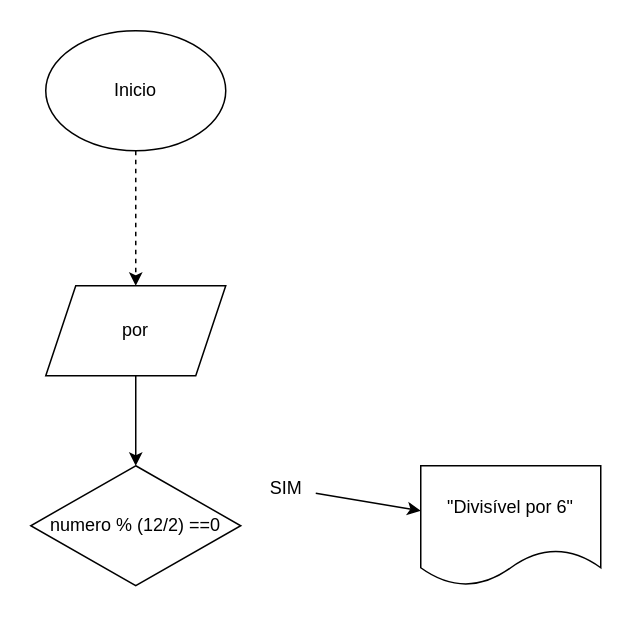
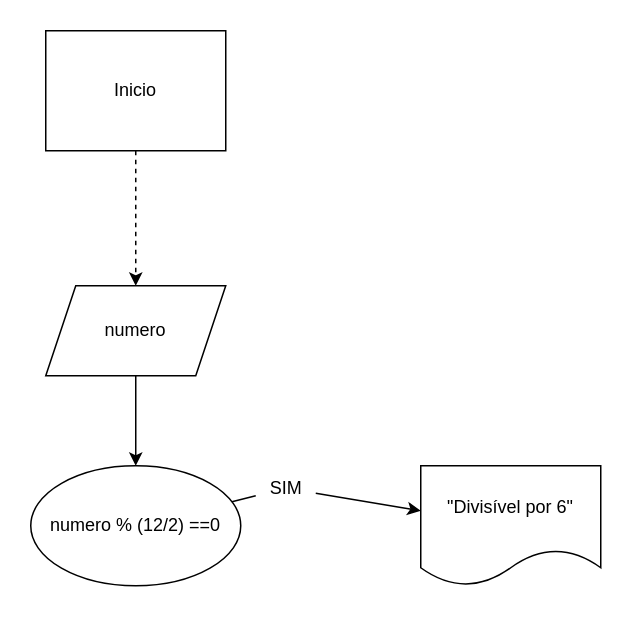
node "Inicio": shape ellipse -> rectangle
node "por": label "por" -> "numero"
edge "SIM" -- "numero % (12/2) ==0": added
node "numero % (12/2) ==0": shape diamond -> ellipse
